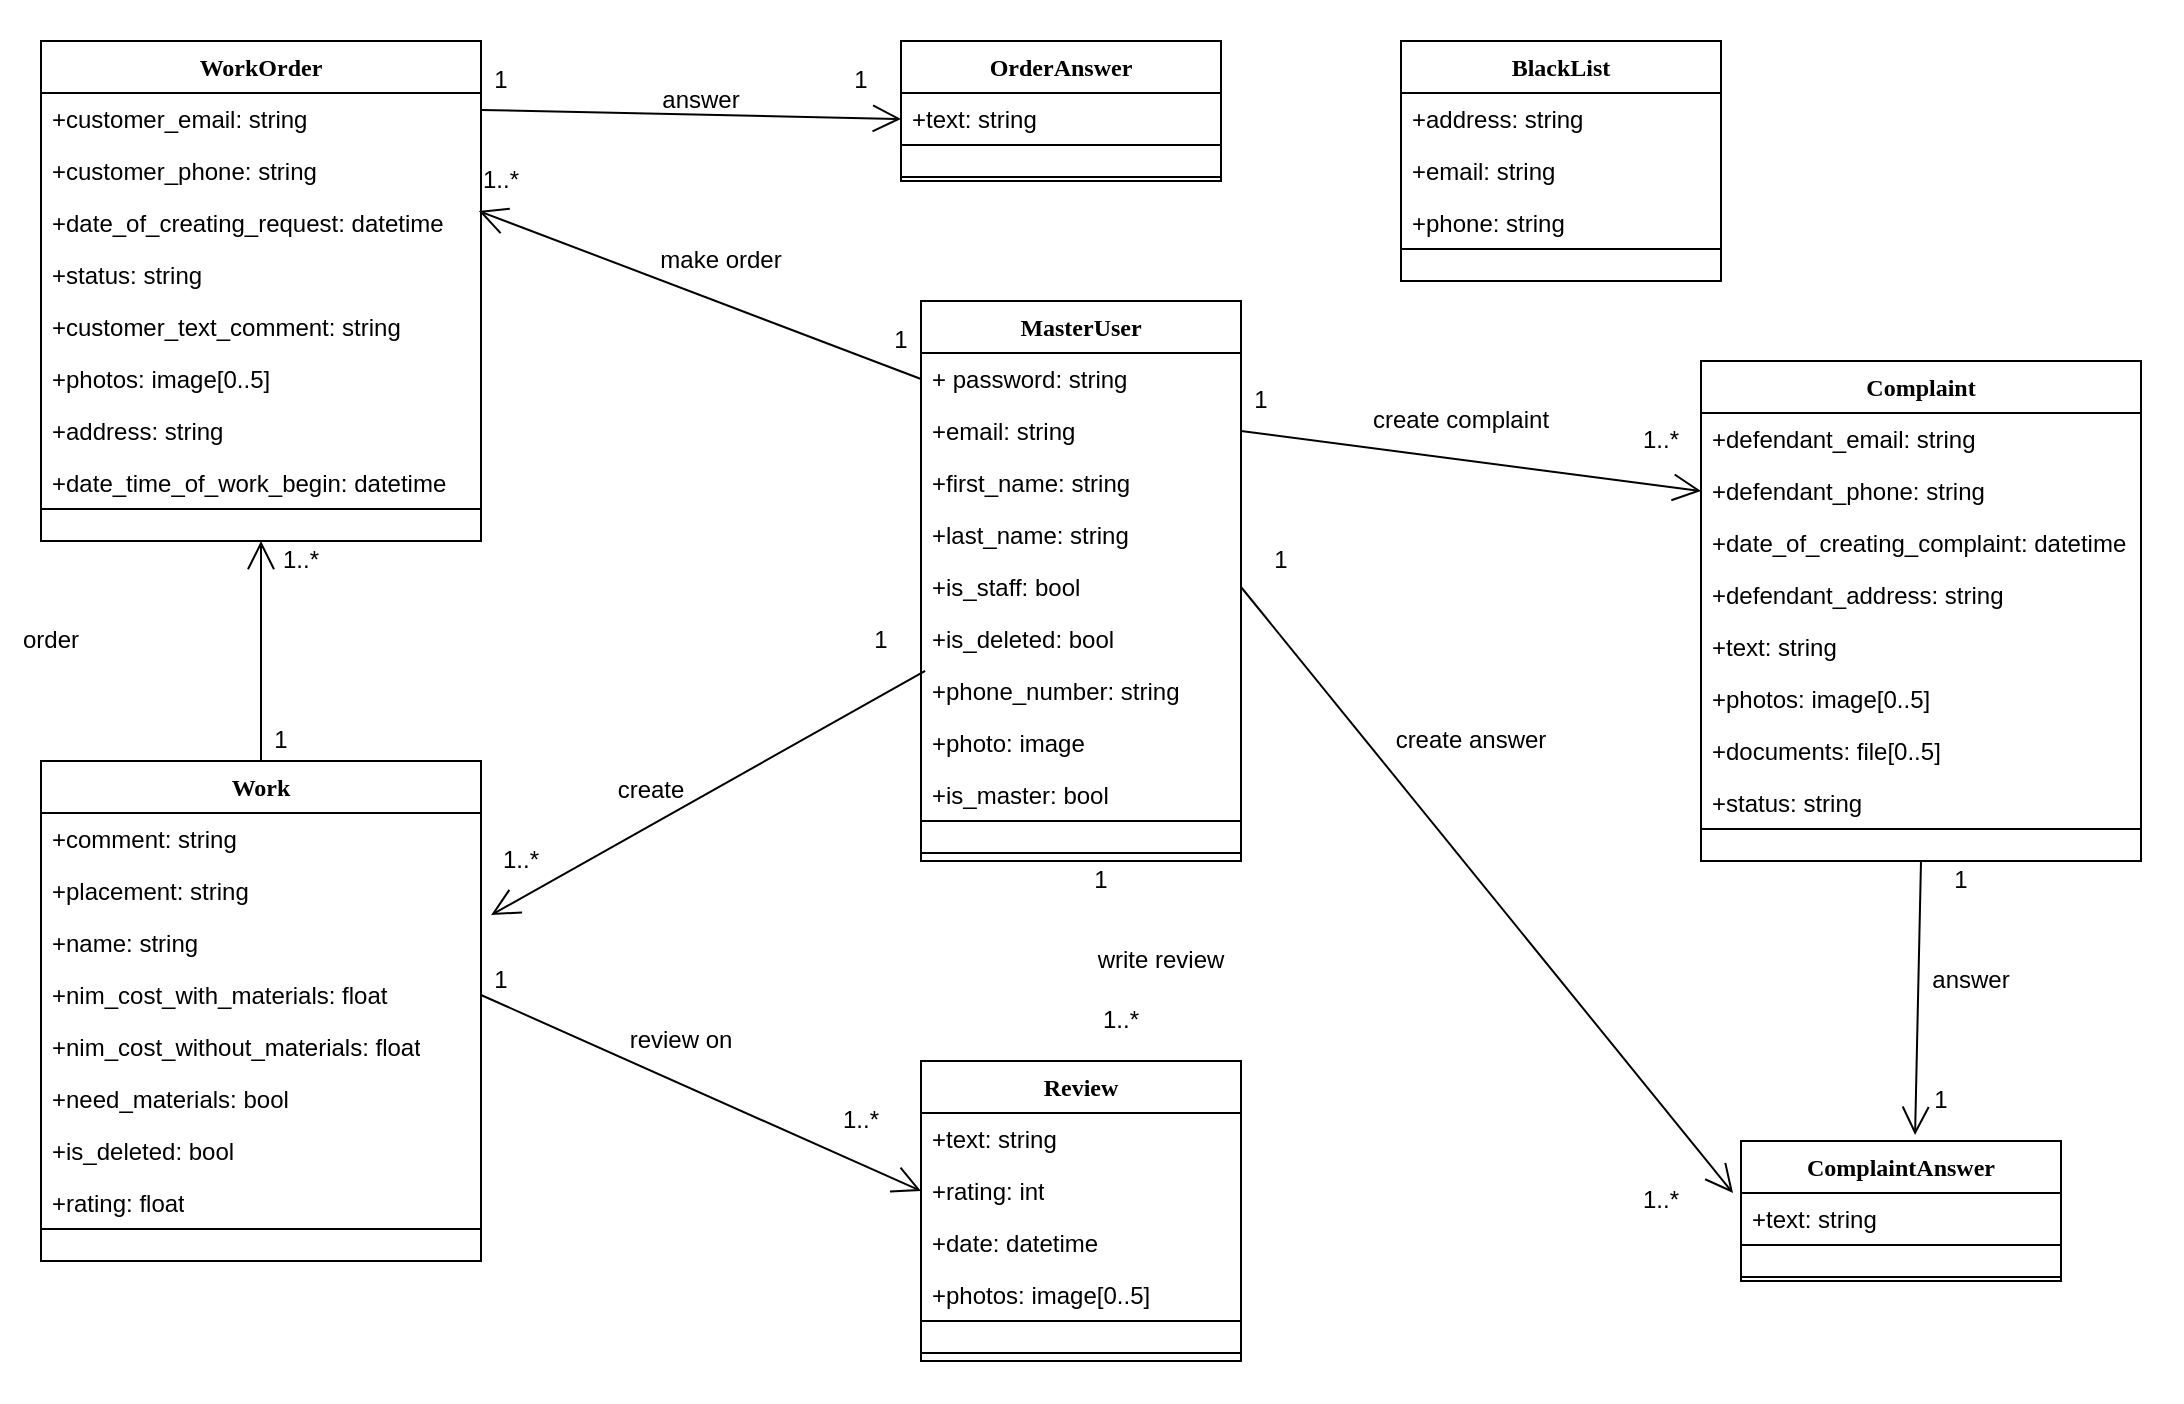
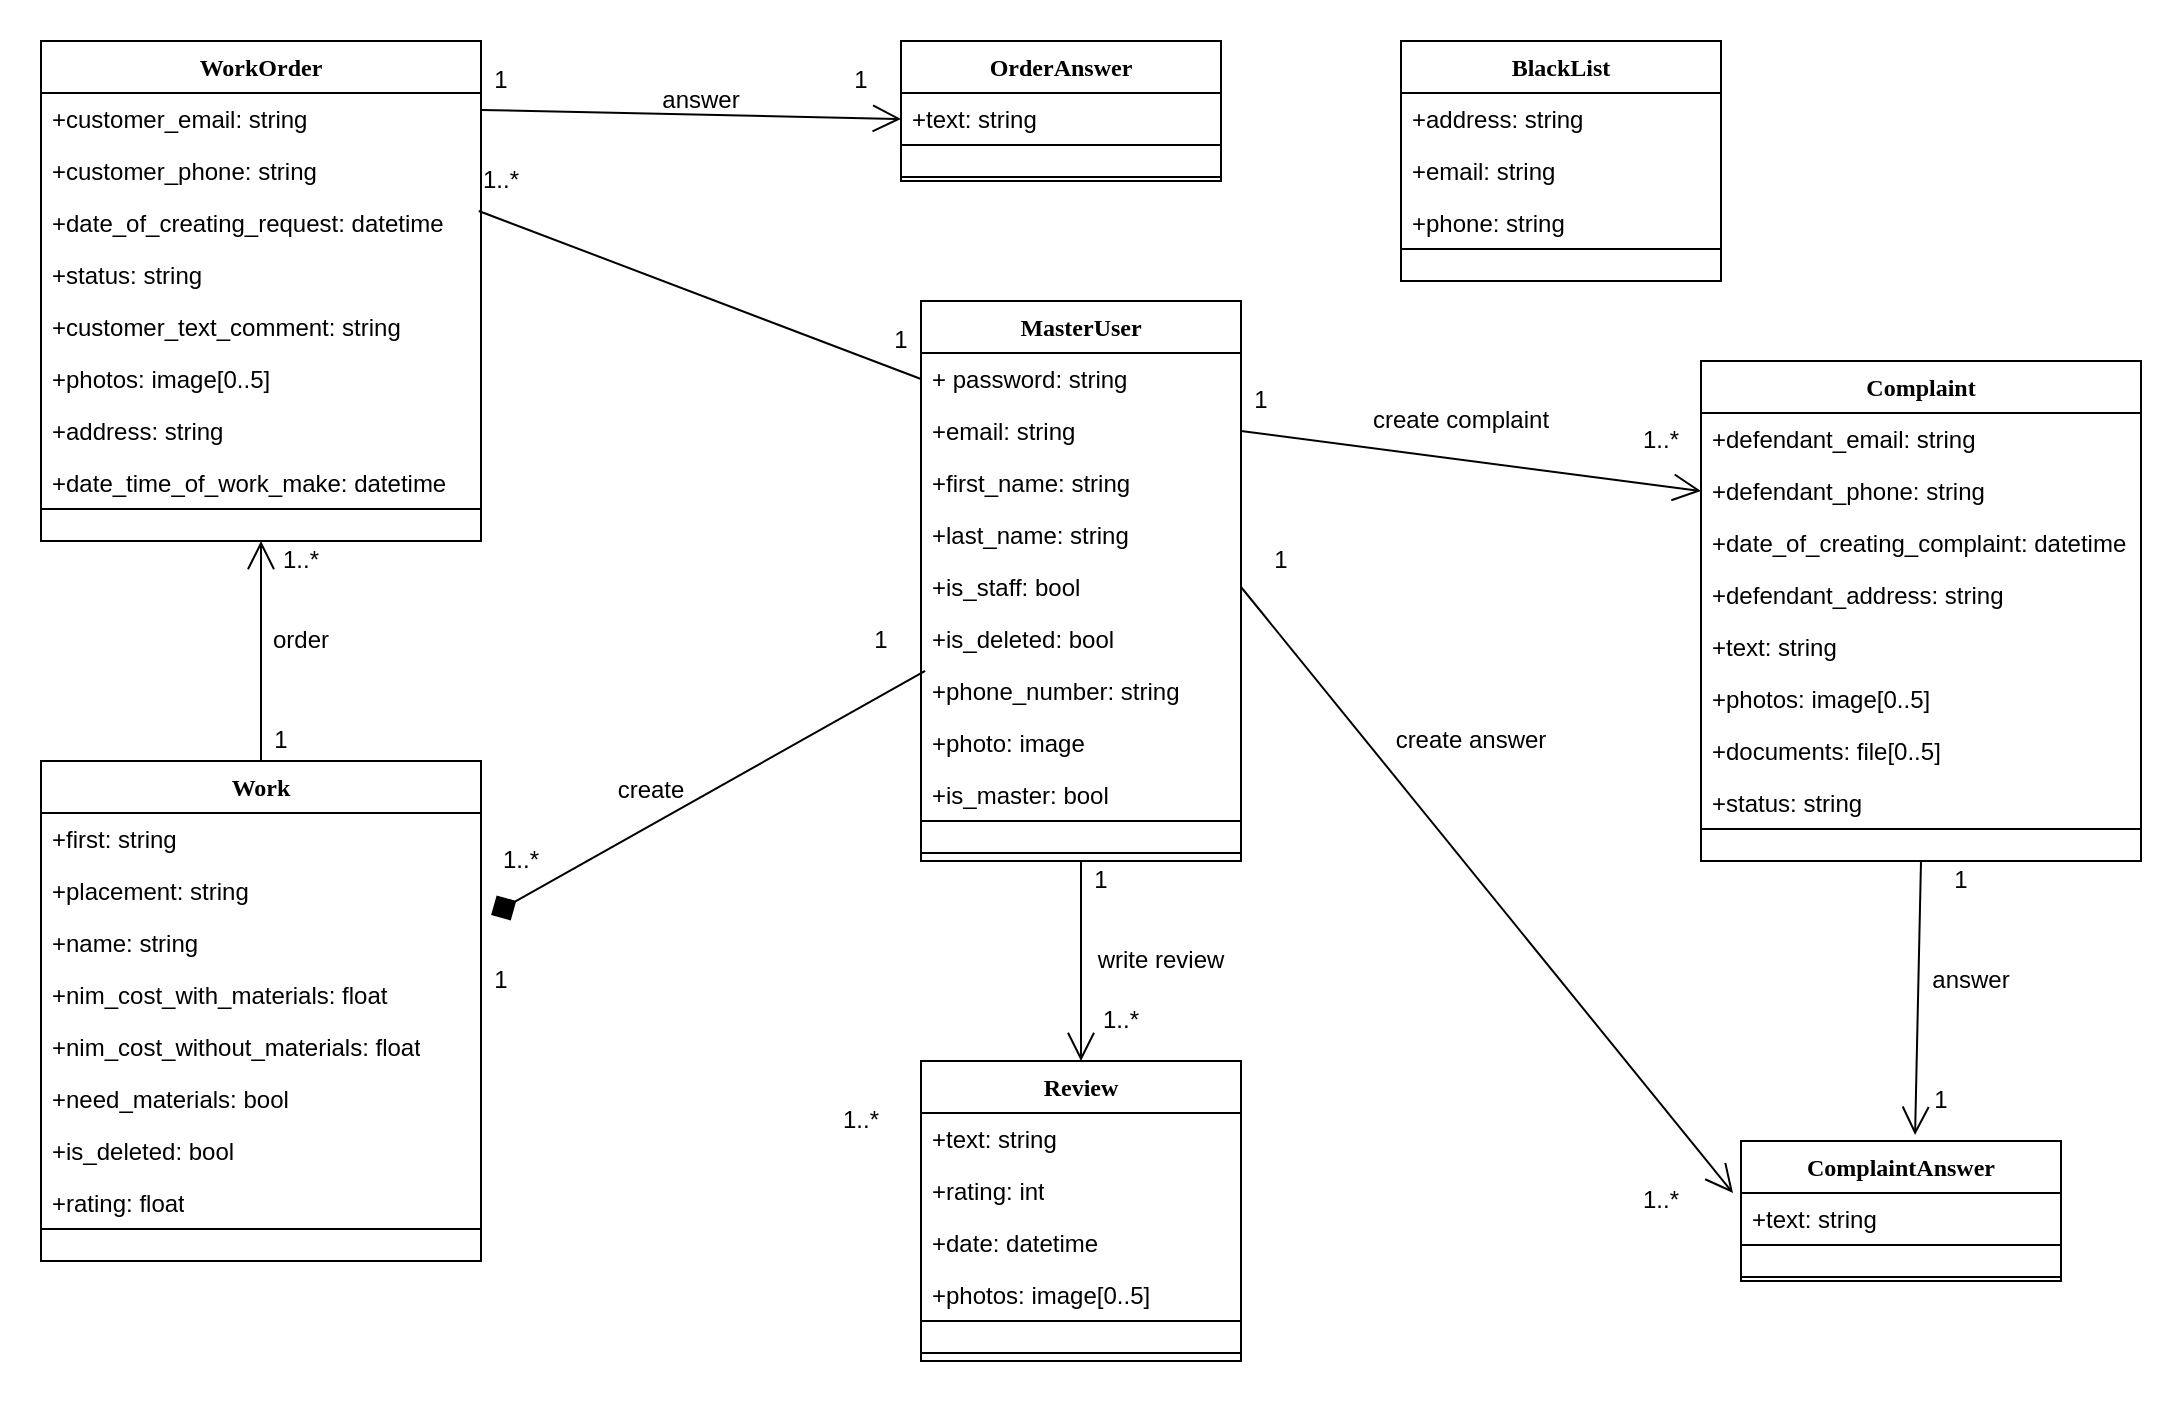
edge "+ password: string" -> "+date_of_creating_request: datetime": arrowhead open -> none
node "make order": removed
node "+date_time_of_work_begin: datetime": label "+date_time_of_work_begin: datetime" -> "+date_time_of_work_make: datetime"
node "order": moved (51, 641) -> (301, 641)
node "+comment: string": label "+comment: string" -> "+first: string"
edge "+phone_number: string" -> "+name: string": arrowhead open -> diamond
edge "MasterUser" -> "Review": added
node "review on": removed
edge "+nim_cost_with_materials: float" -> "+rating: int": removed
